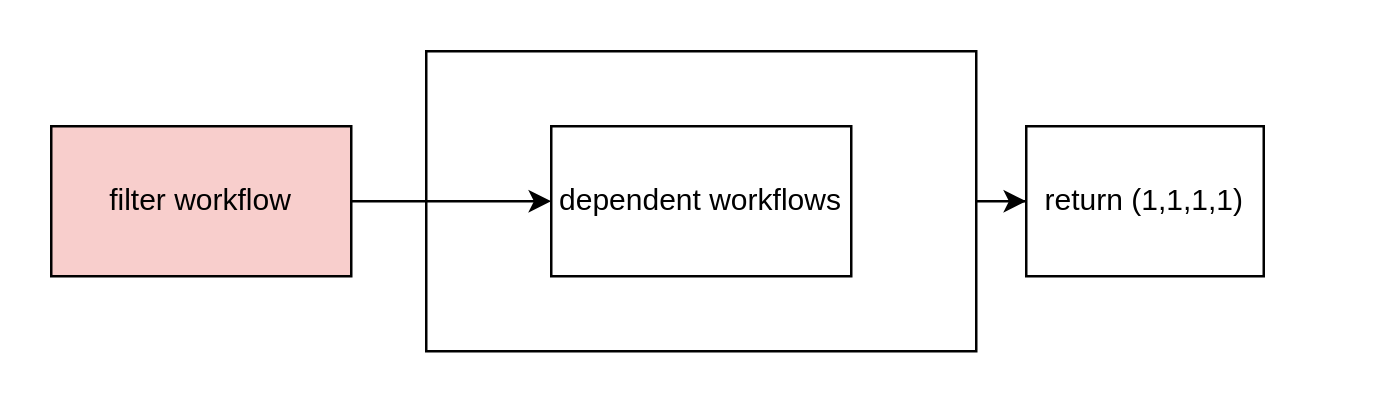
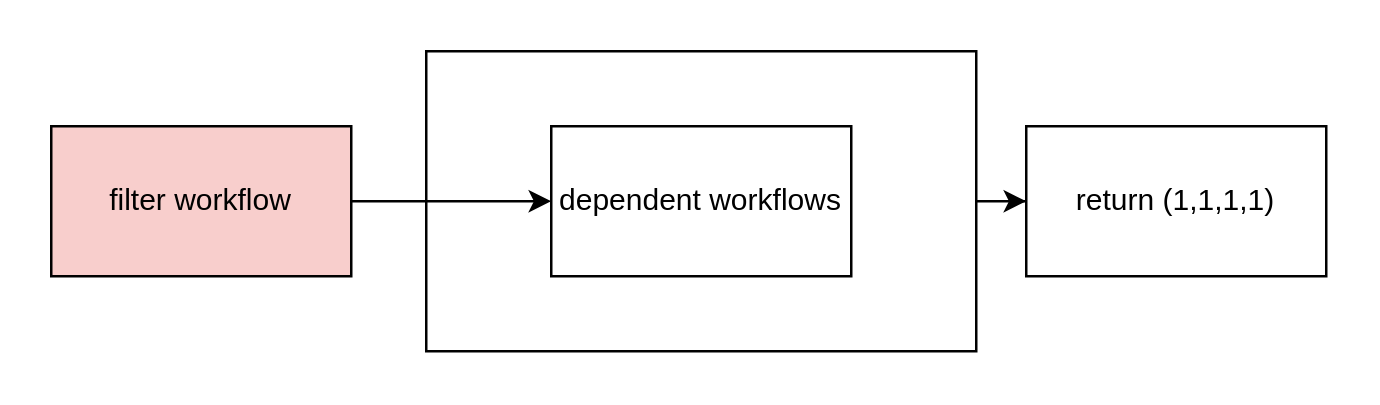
node "return (1,1,1,1)": size 238x150 -> 300x150
